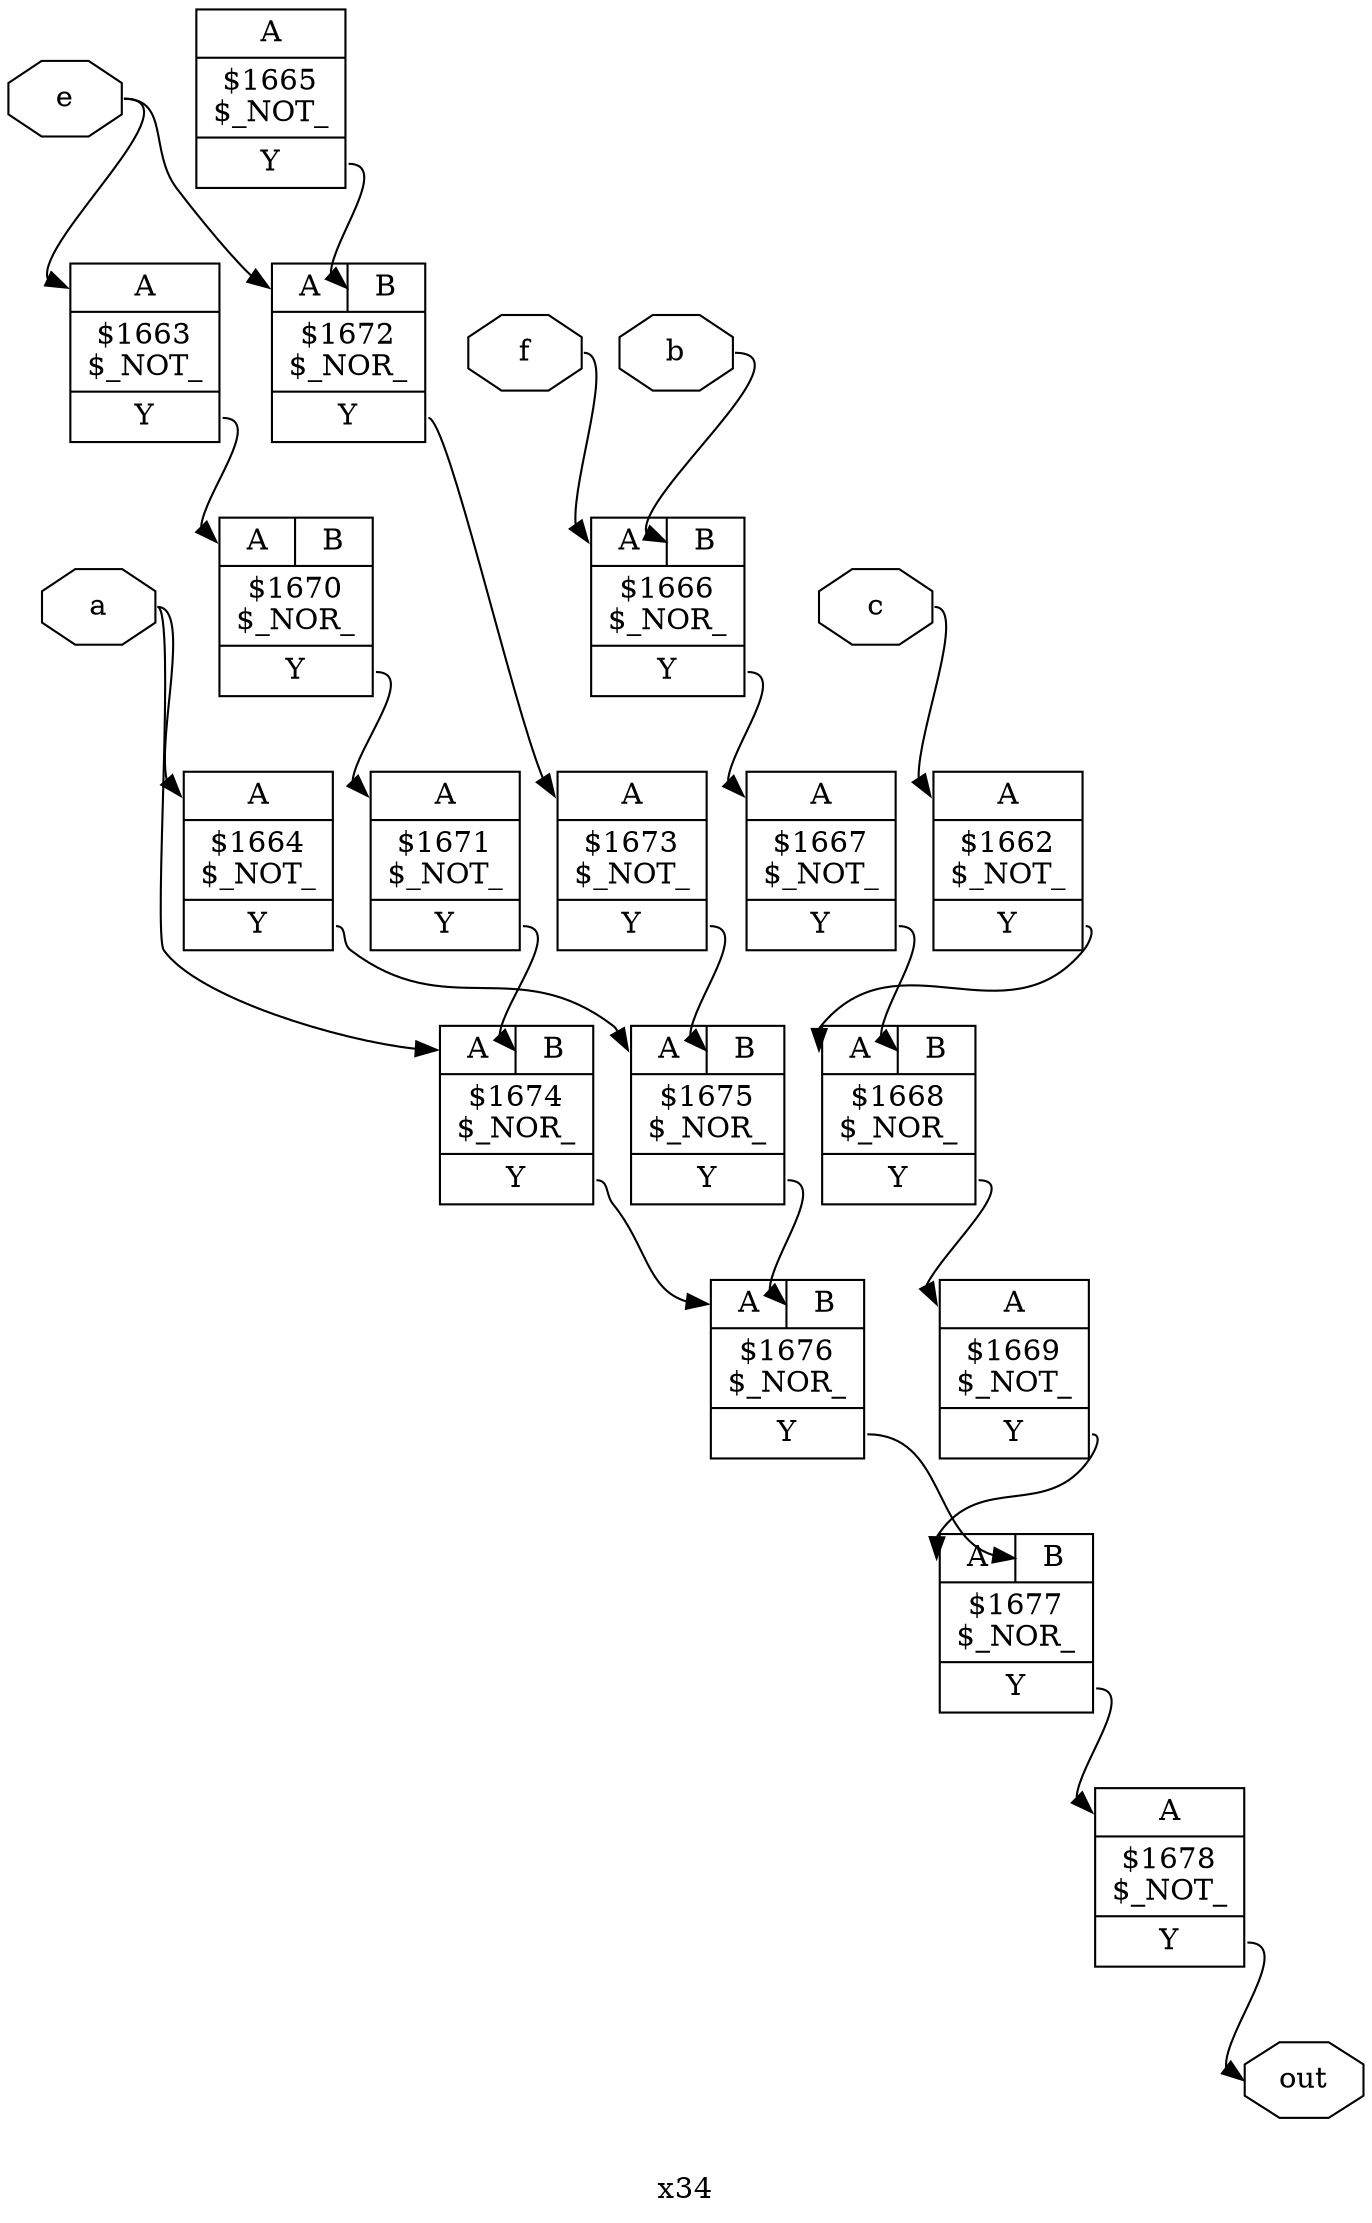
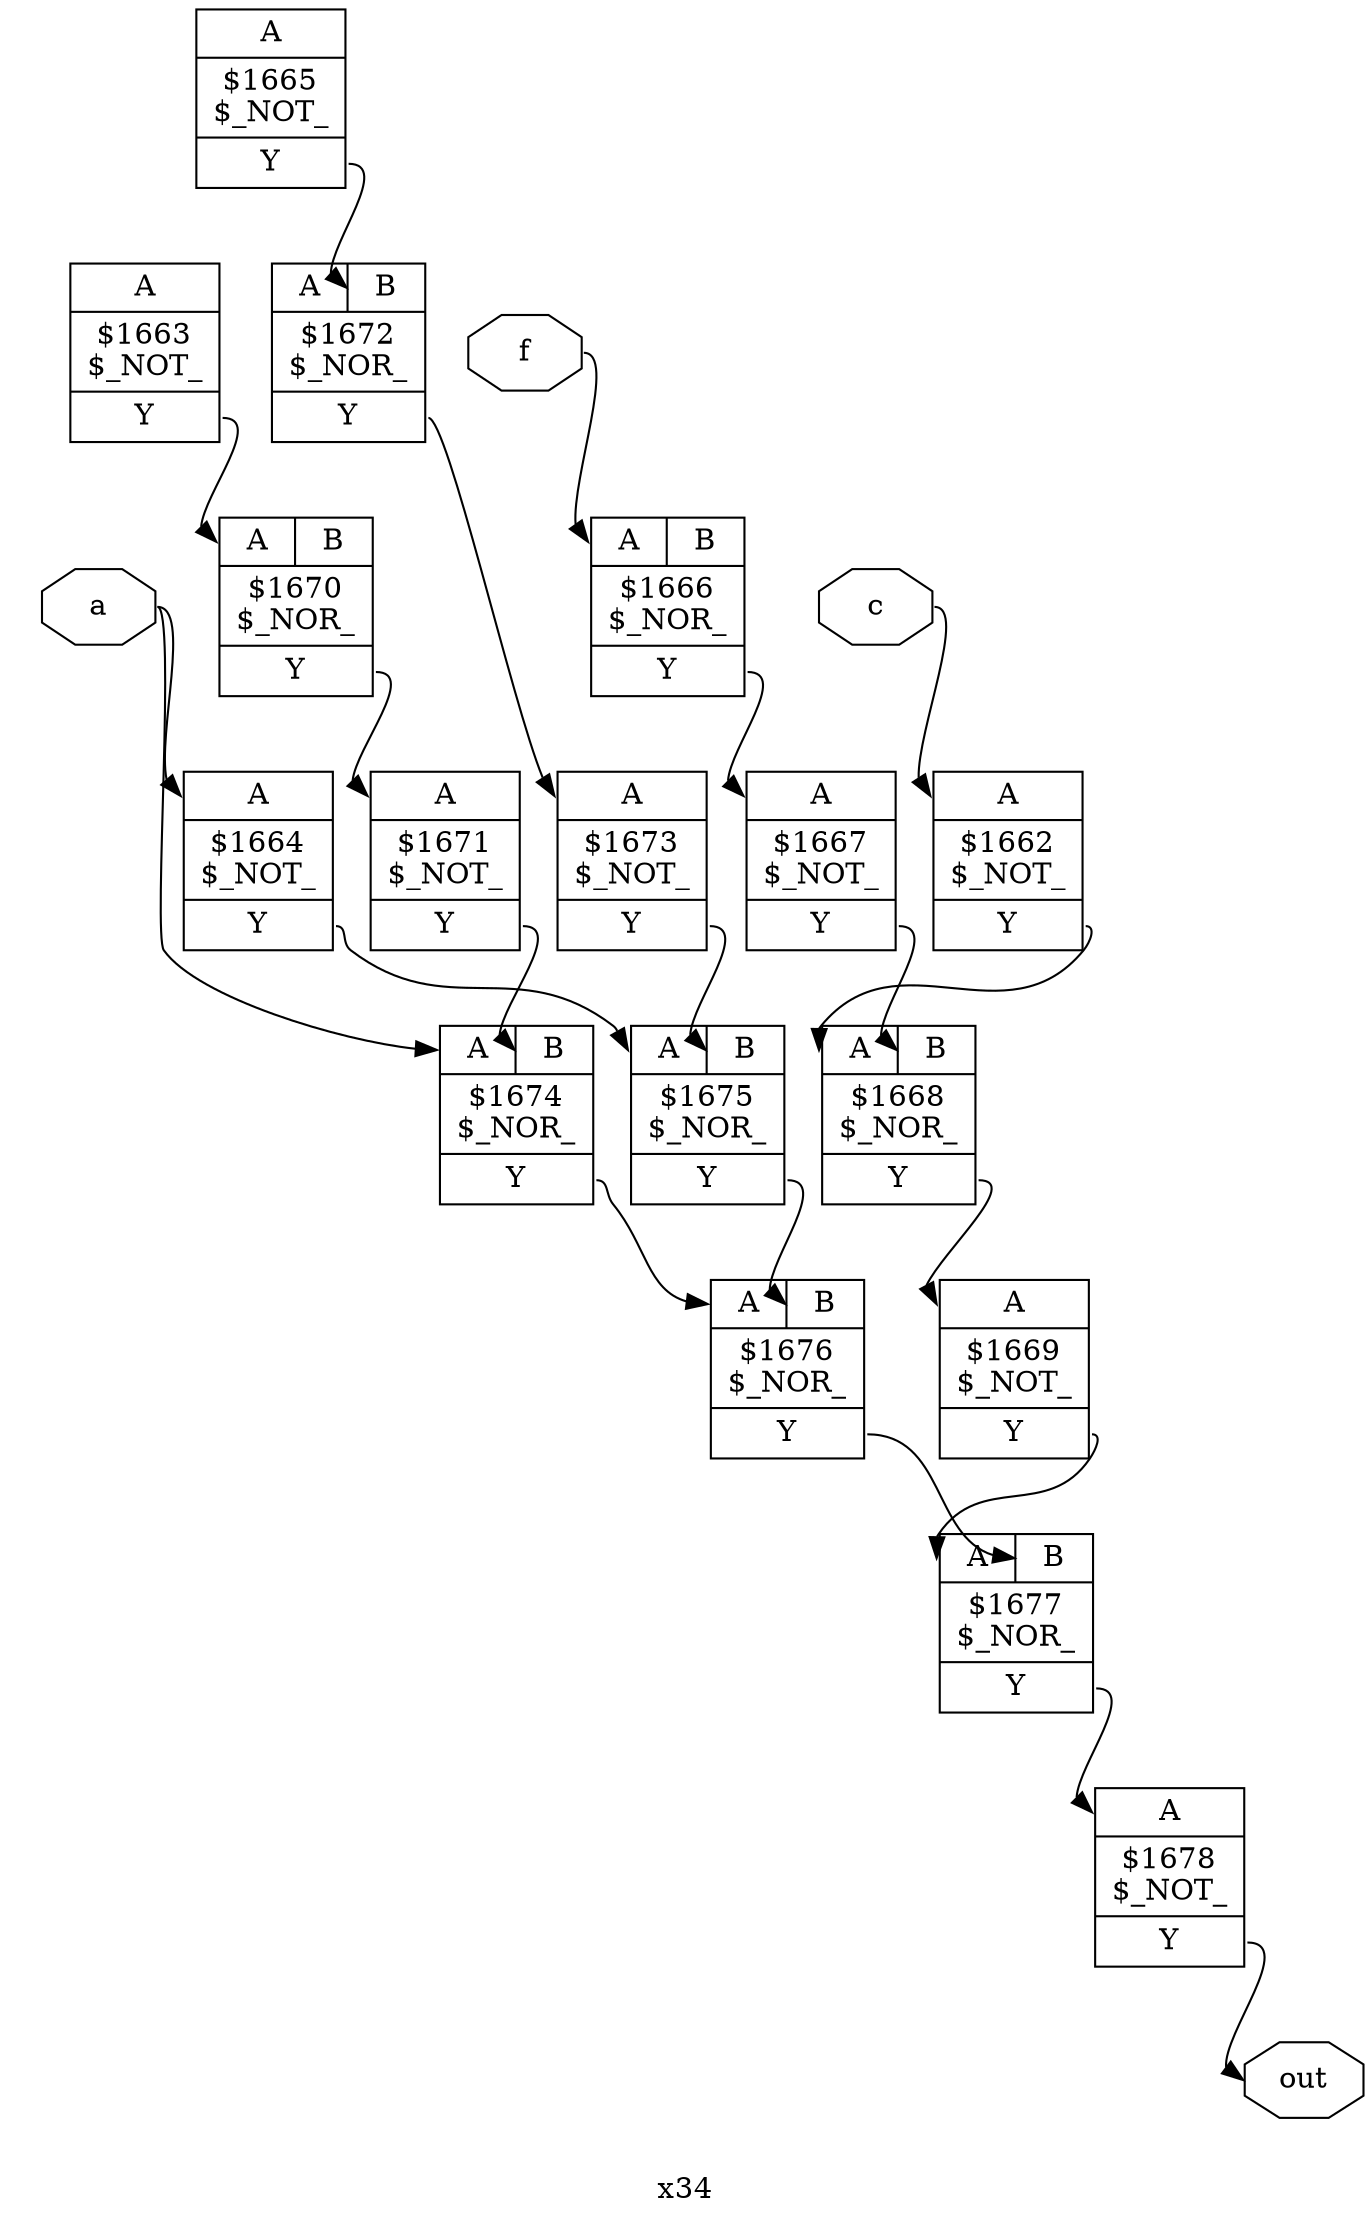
node "e": removed
node "b": removed
